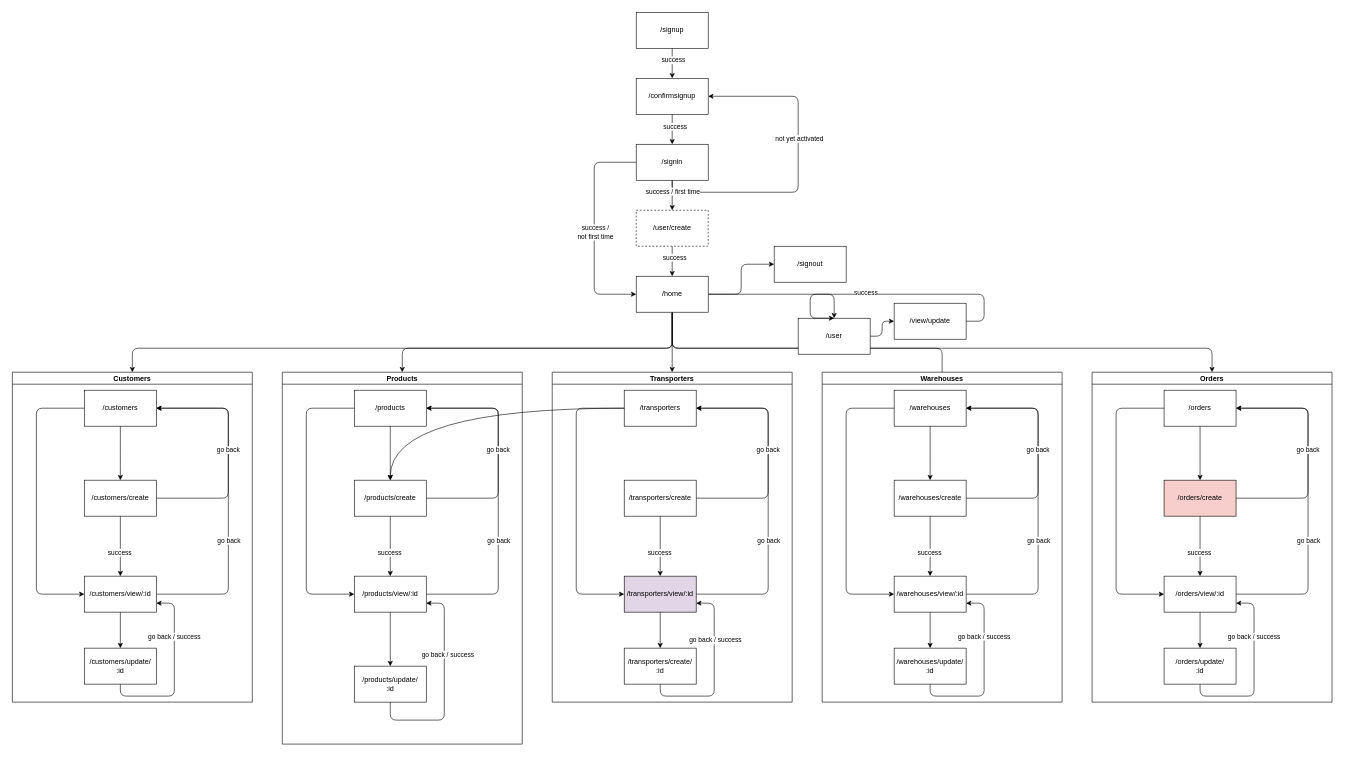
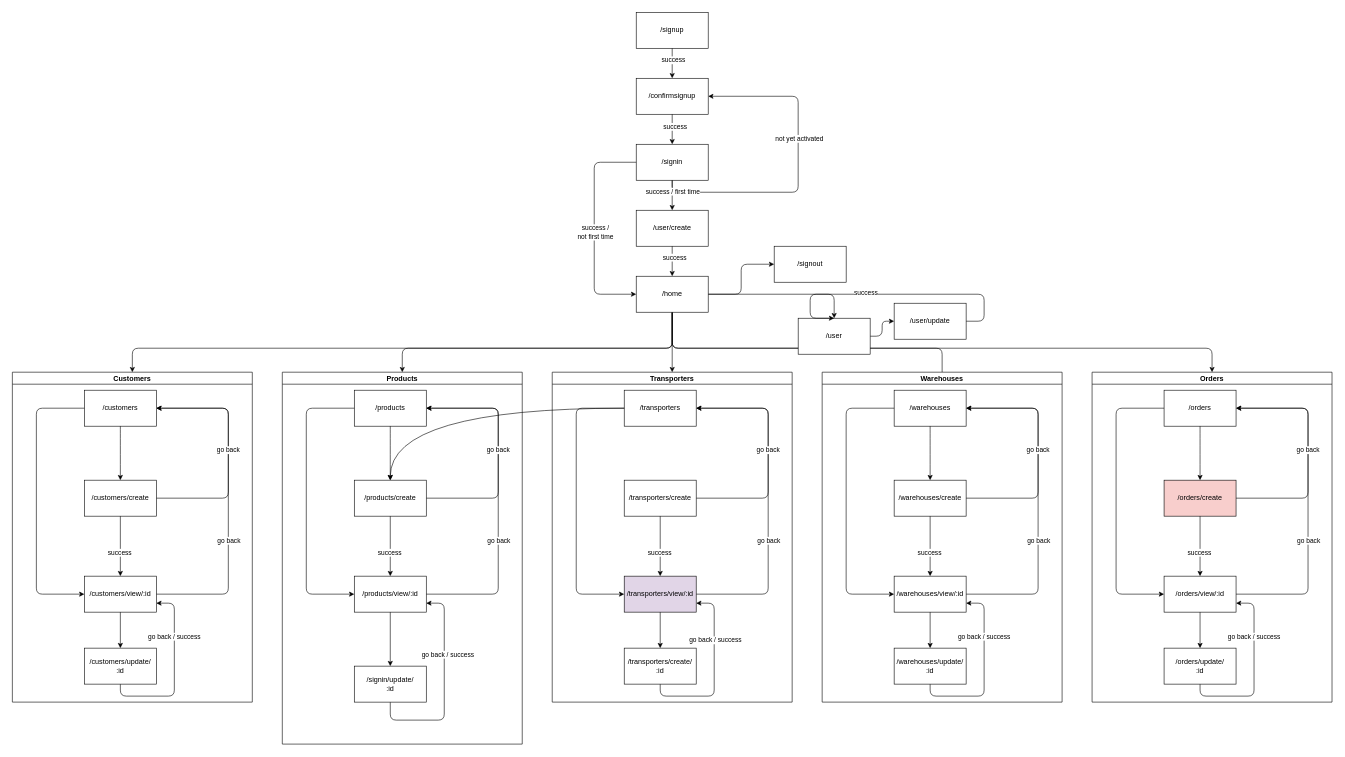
node "/user/create": style dashed -> solid
node "/view/update": label "/view/update" -> "/user/update"
node "/products/update/ :id": label "/products/update/ :id" -> "/signin/update/ :id"
